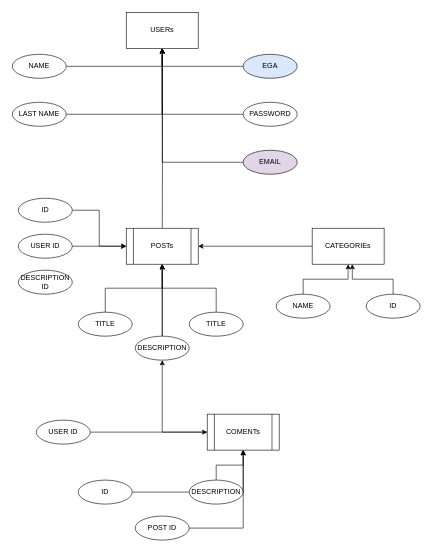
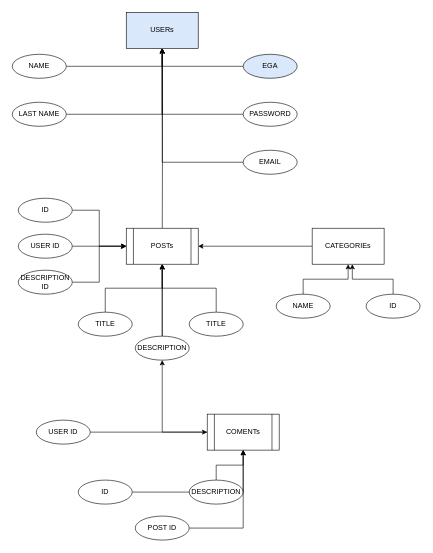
node "USERs": fillcolor #ffffff -> #dae8fc
node "EMAIL": fillcolor #e1d5e7 -> #ffffff
edge "DESCRIPTION ID" -> "POSTs": added
